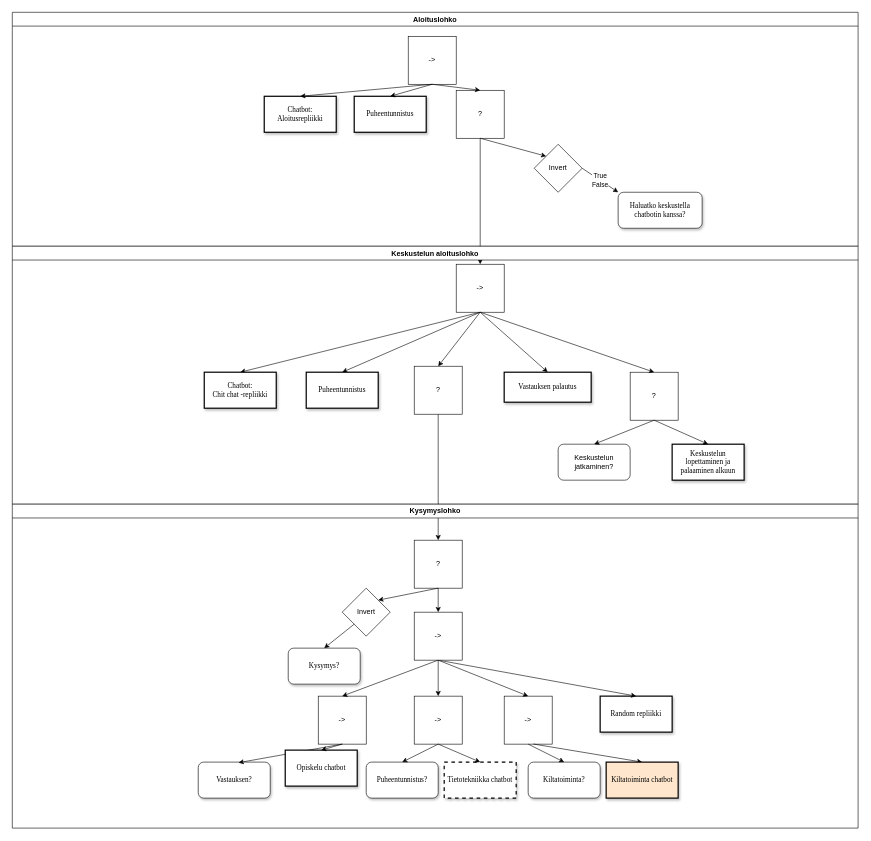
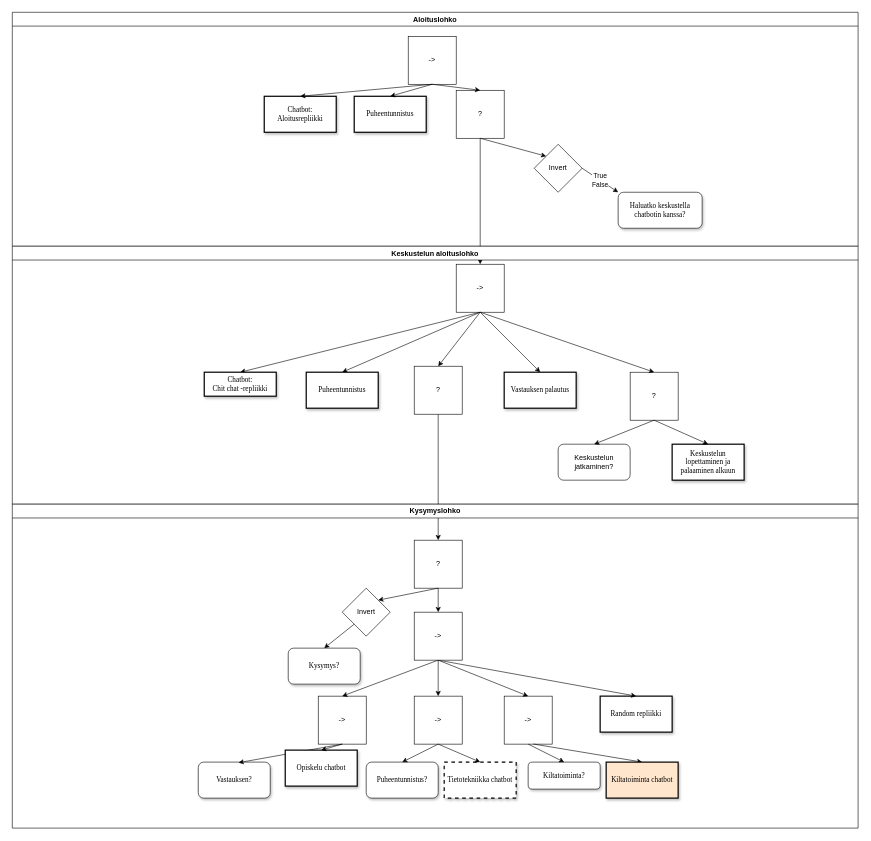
node "Vastauksen palautus": size 87x30 -> 72x36
node "Chatbot: Chit chat -repliikki": size 72x36 -> 72x24
node "Kiltatoiminta?": size 72x36 -> 72x27
